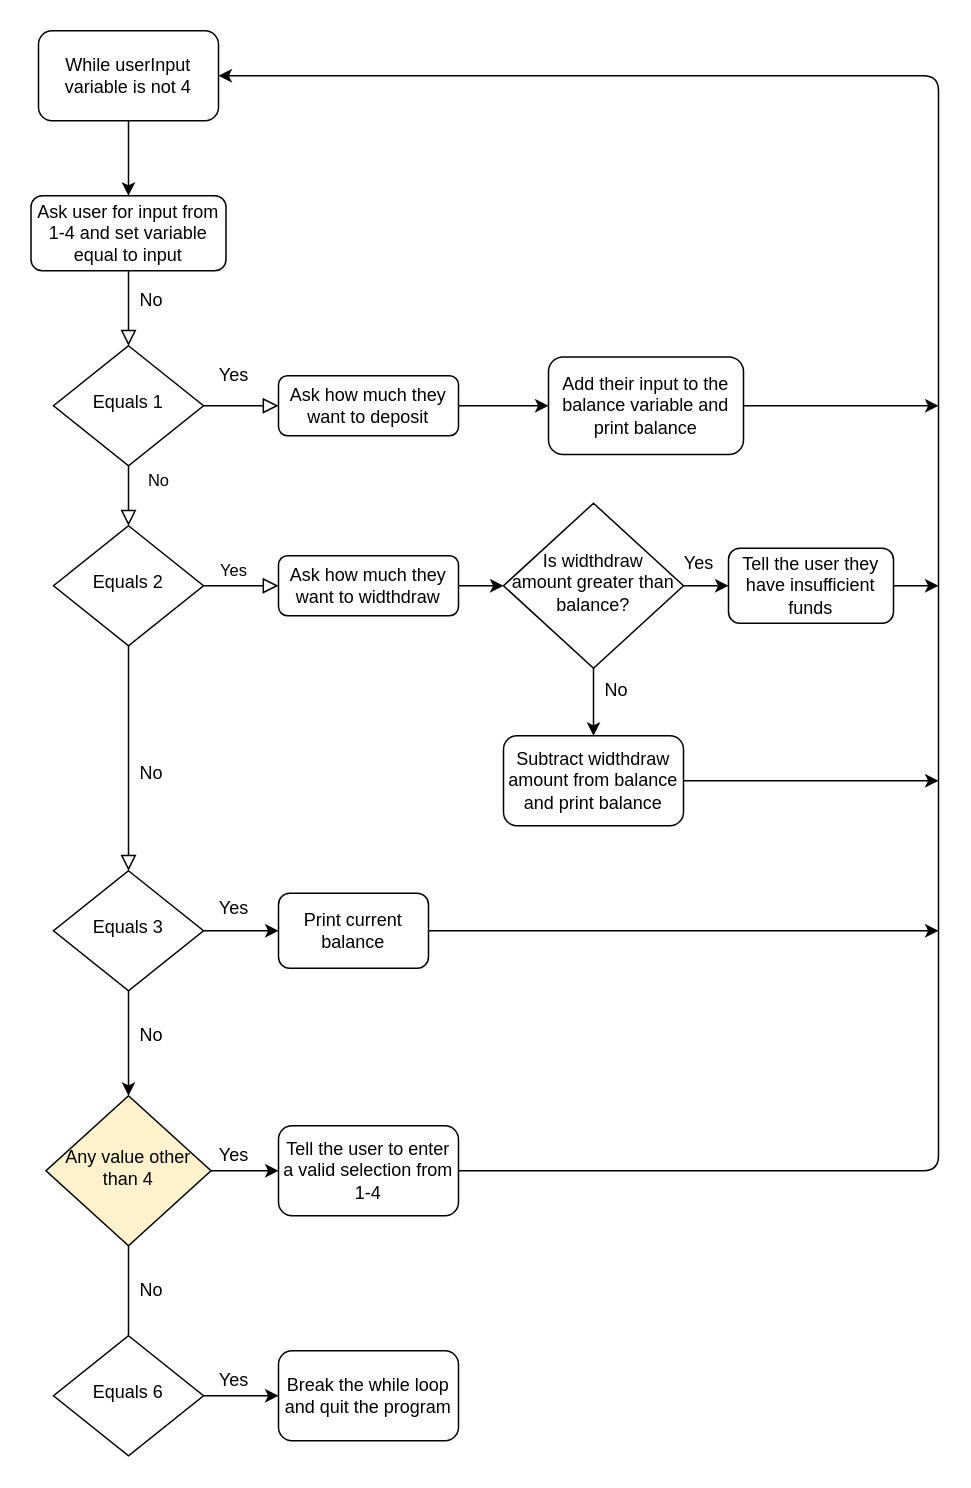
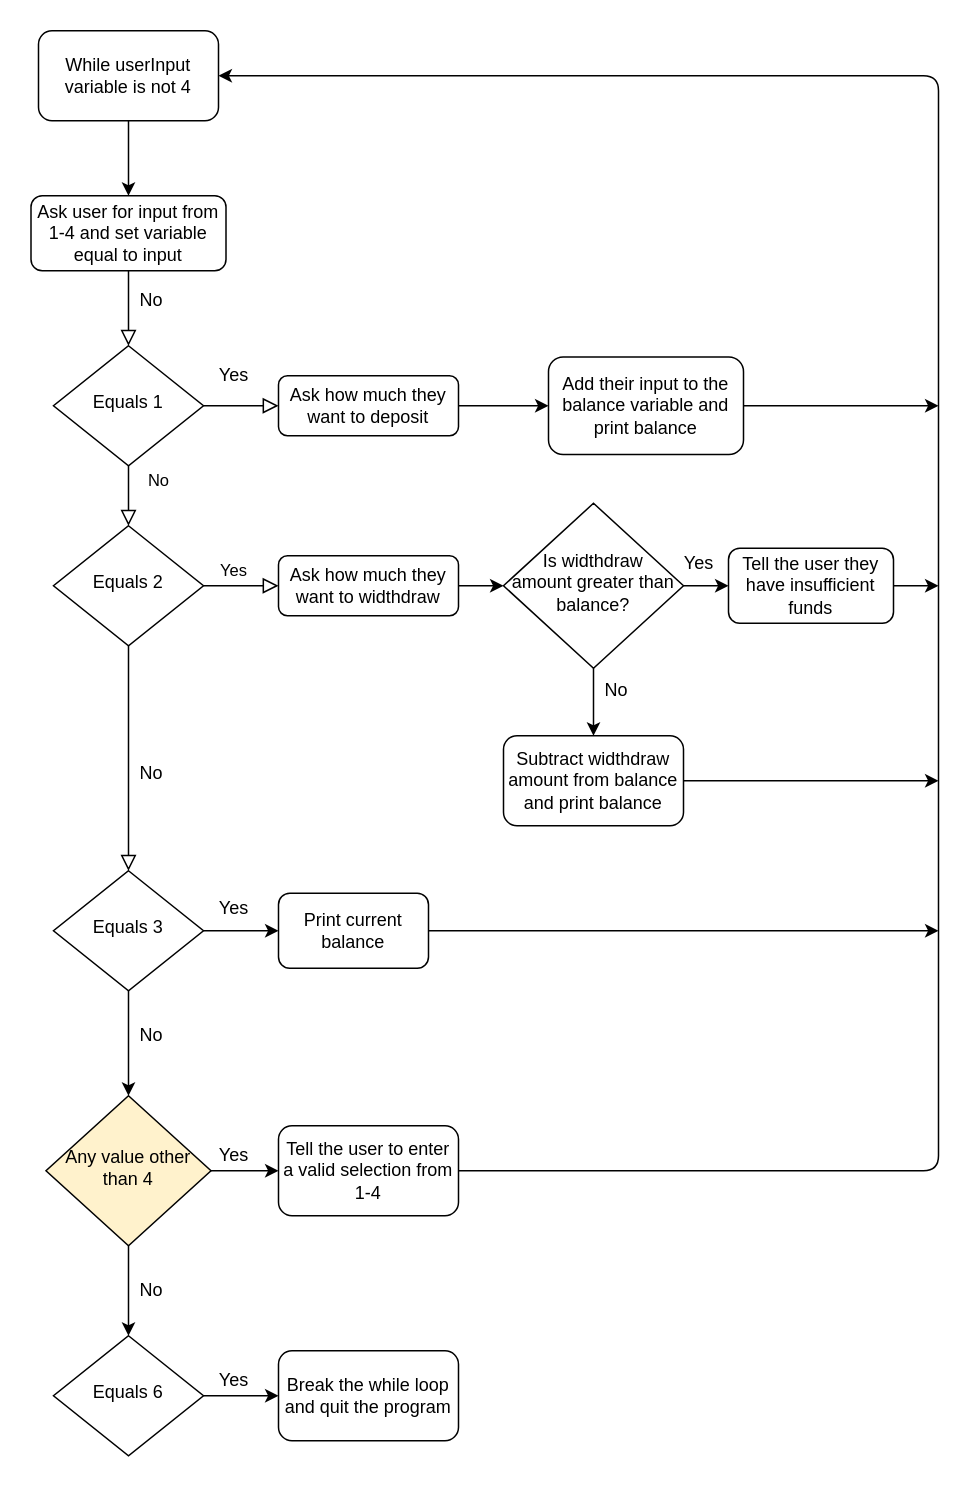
edge "Any value other than 4" -- "Equals 6": arrowhead none -> classic
